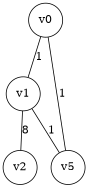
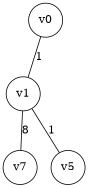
edge "v0" -- "v5": removed, label "1"
node "v2": label "v2" -> "v7"
